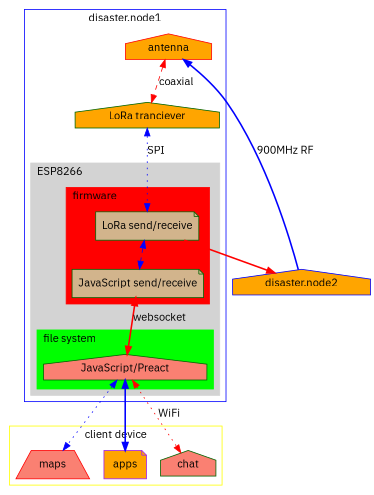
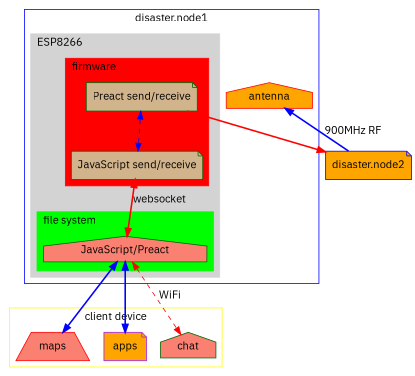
node "LoRa tranciever": removed
node "LoRa send/receive": label "LoRa send/receive" -> "Preact send/receive"
node "disaster.node2": shape house -> note
edge "JavaScript/Preact" -- "maps": style dotted -> bold
edge "JavaScript/Preact" -- "chat": style dotted -> dashed
